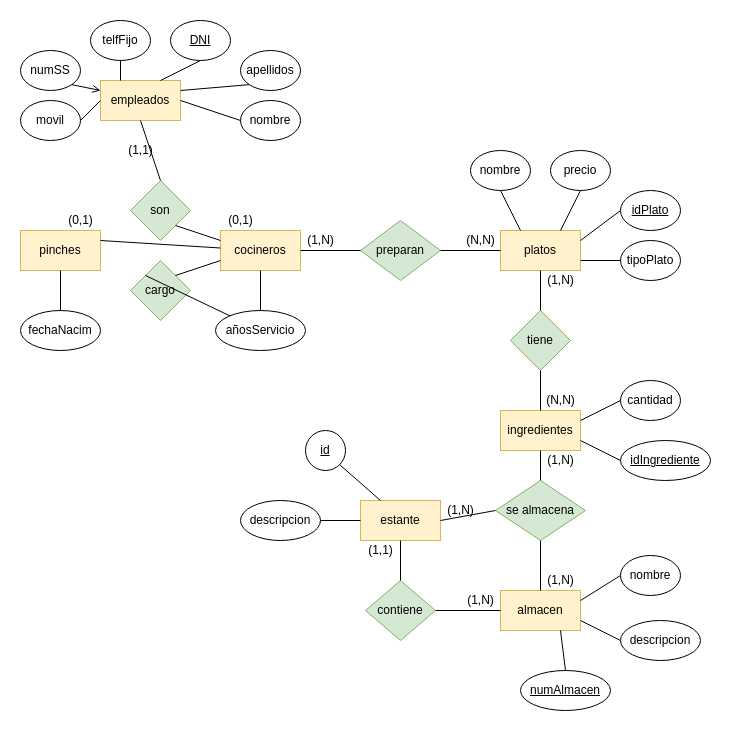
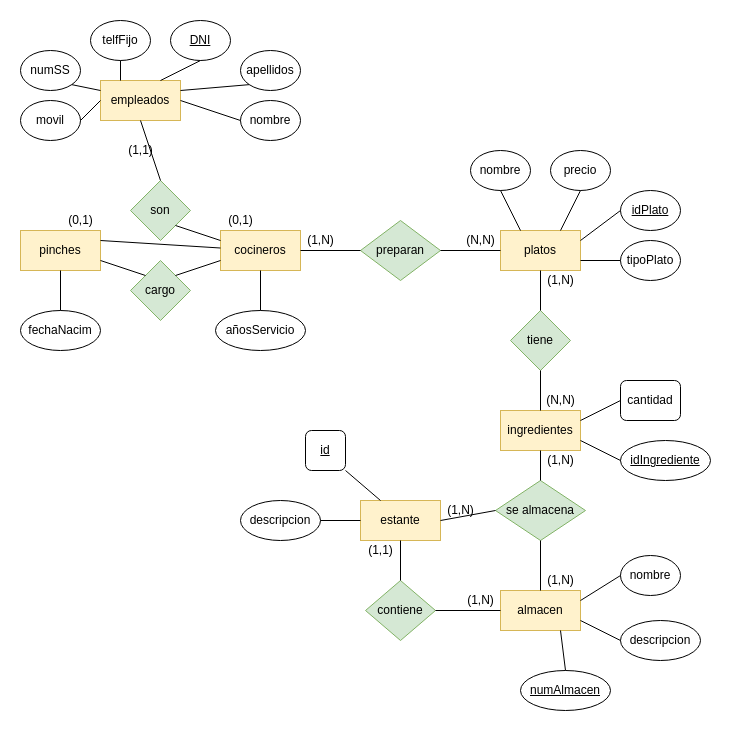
edge "numSS" -> "empleados": arrowhead open -> none
edge "cargo" -- "añosServicio": now "cargo" -- "pinches"
node "cantidad": shape ellipse -> rounded rectangle
node "id": shape ellipse -> rounded rectangle
